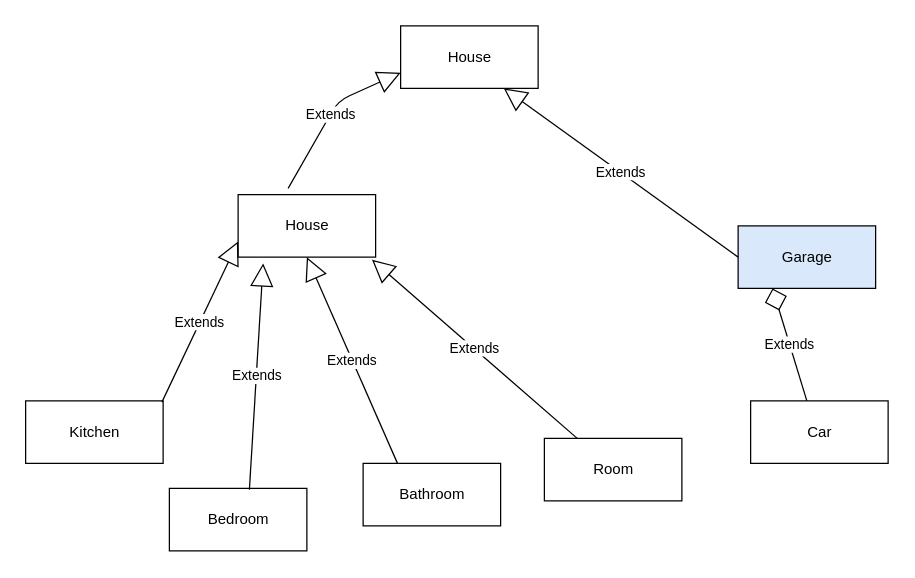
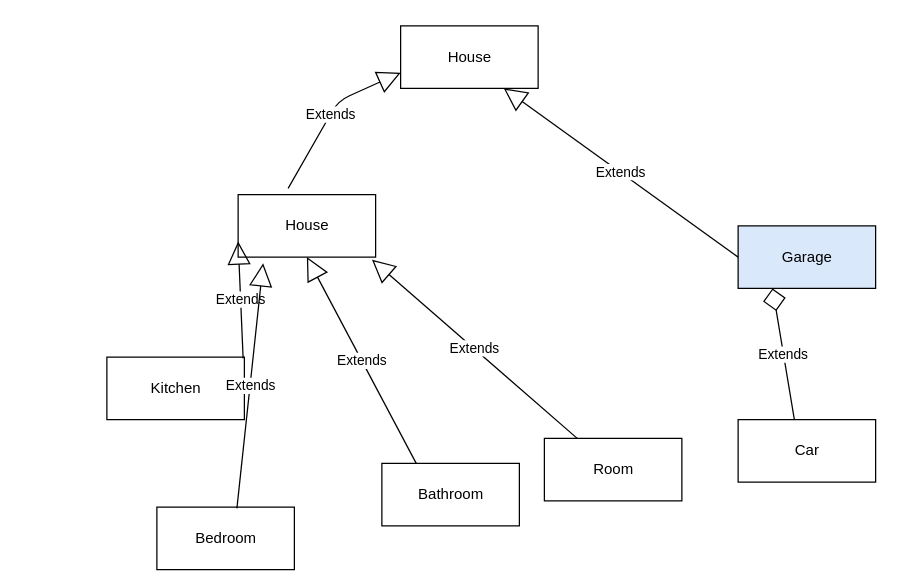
node "Kitchen": moved (94, 432) -> (176, 388)
node "Car": moved (819, 432) -> (807, 451)
node "Bathroom": moved (432, 494) -> (451, 494)
node "Bedroom": moved (238, 519) -> (226, 538)
